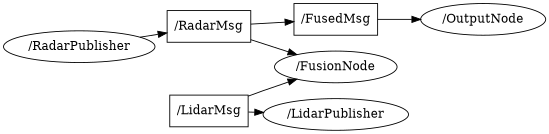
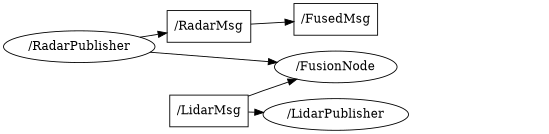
node "/OutputNode": removed
edge "/RadarMsg" -> "/FusionNode": now "/RadarPublisher" -> "/FusionNode"
